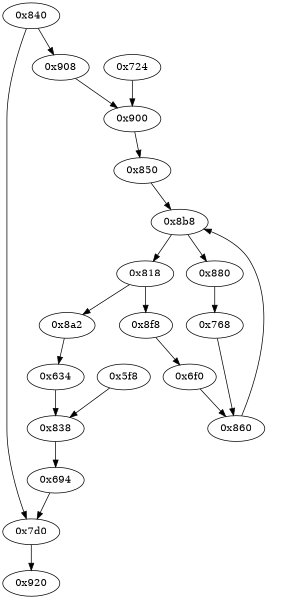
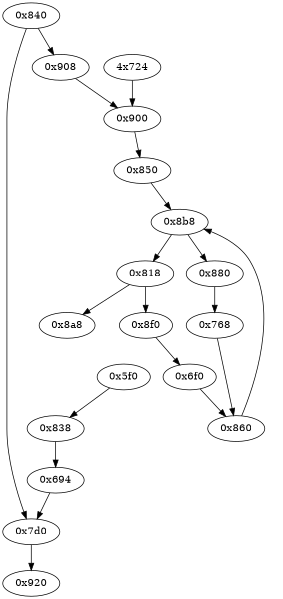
node "0x724": label "0x724" -> "4x724"
node "0x8a2": label "0x8a2" -> "0x8a8"
node "0x8f8": label "0x8f8" -> "0x8f0"
node "0x634": removed
node "0x5f8": label "0x5f8" -> "0x5f0"
